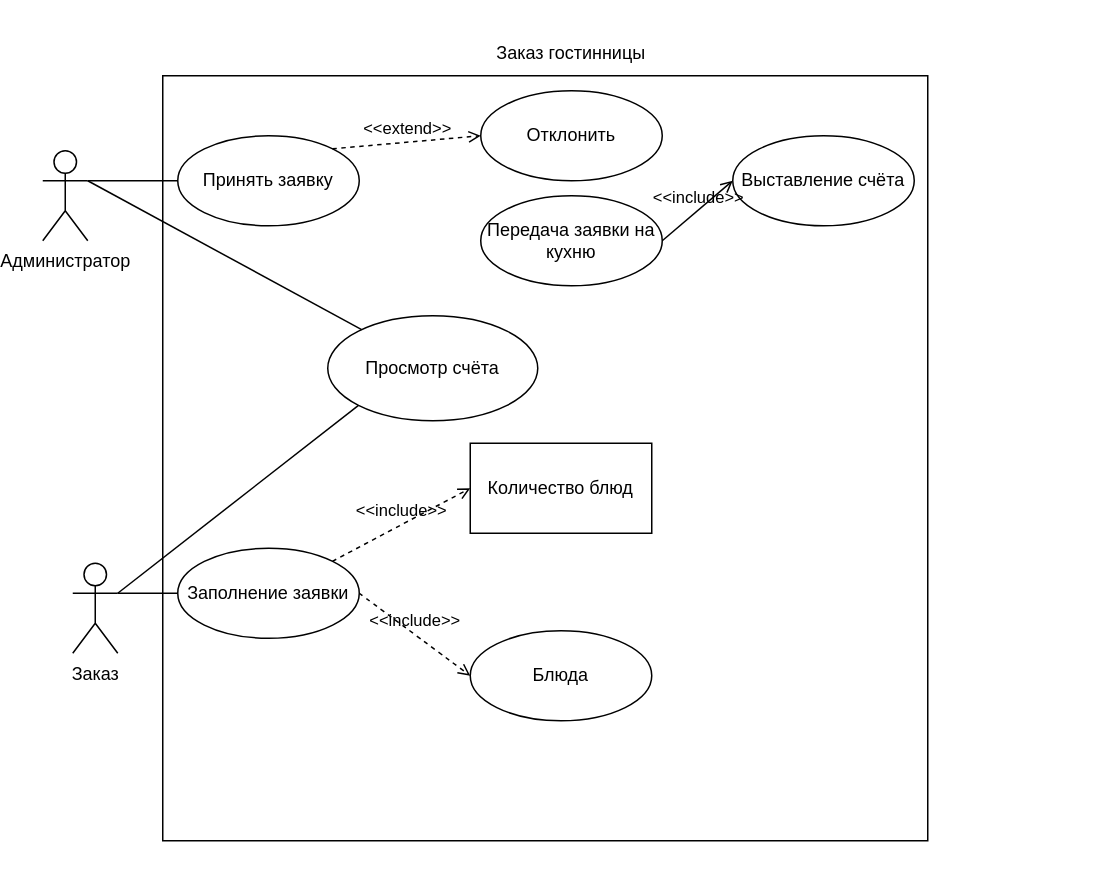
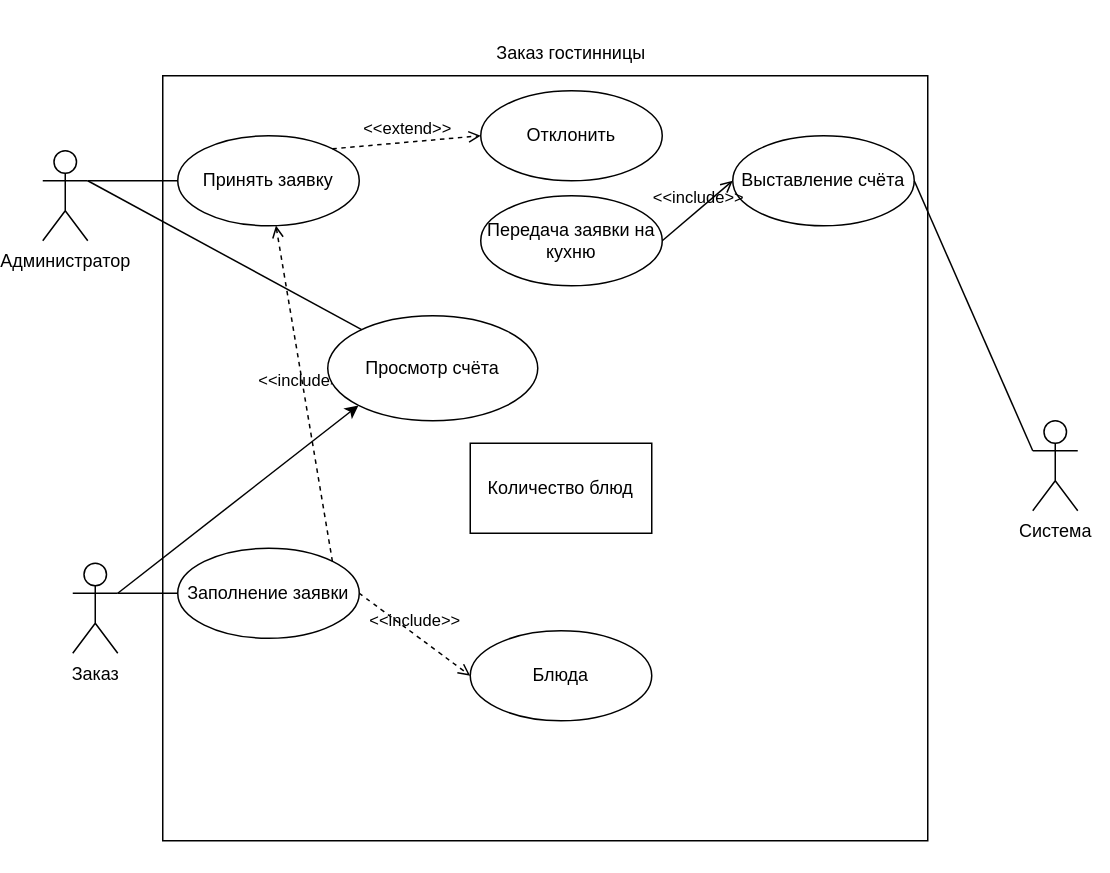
edge "Выставление счёта" -- "Система": added
edge "Просмотр счёта" -- "Заказ": arrowhead none -> classic
node "Система": added
edge "Заполнение заявки" -> "Количество блюд": now "Заполнение заявки" -> "Принять заявку"
